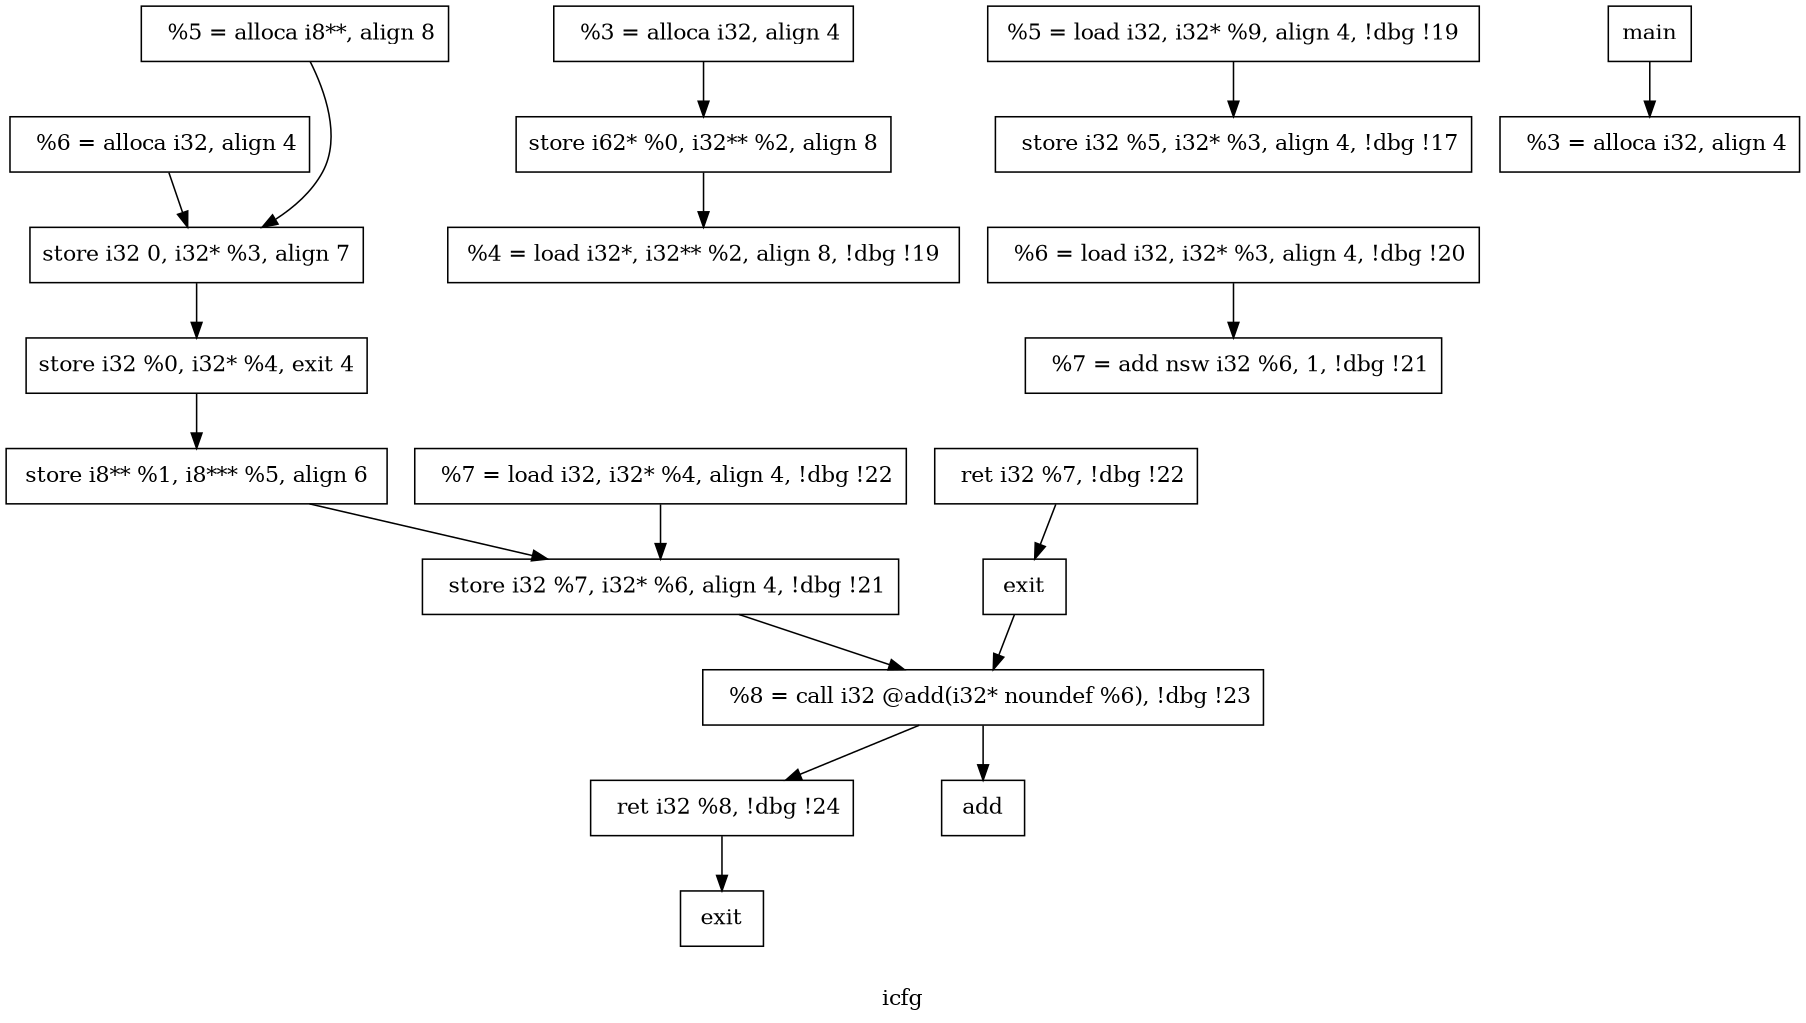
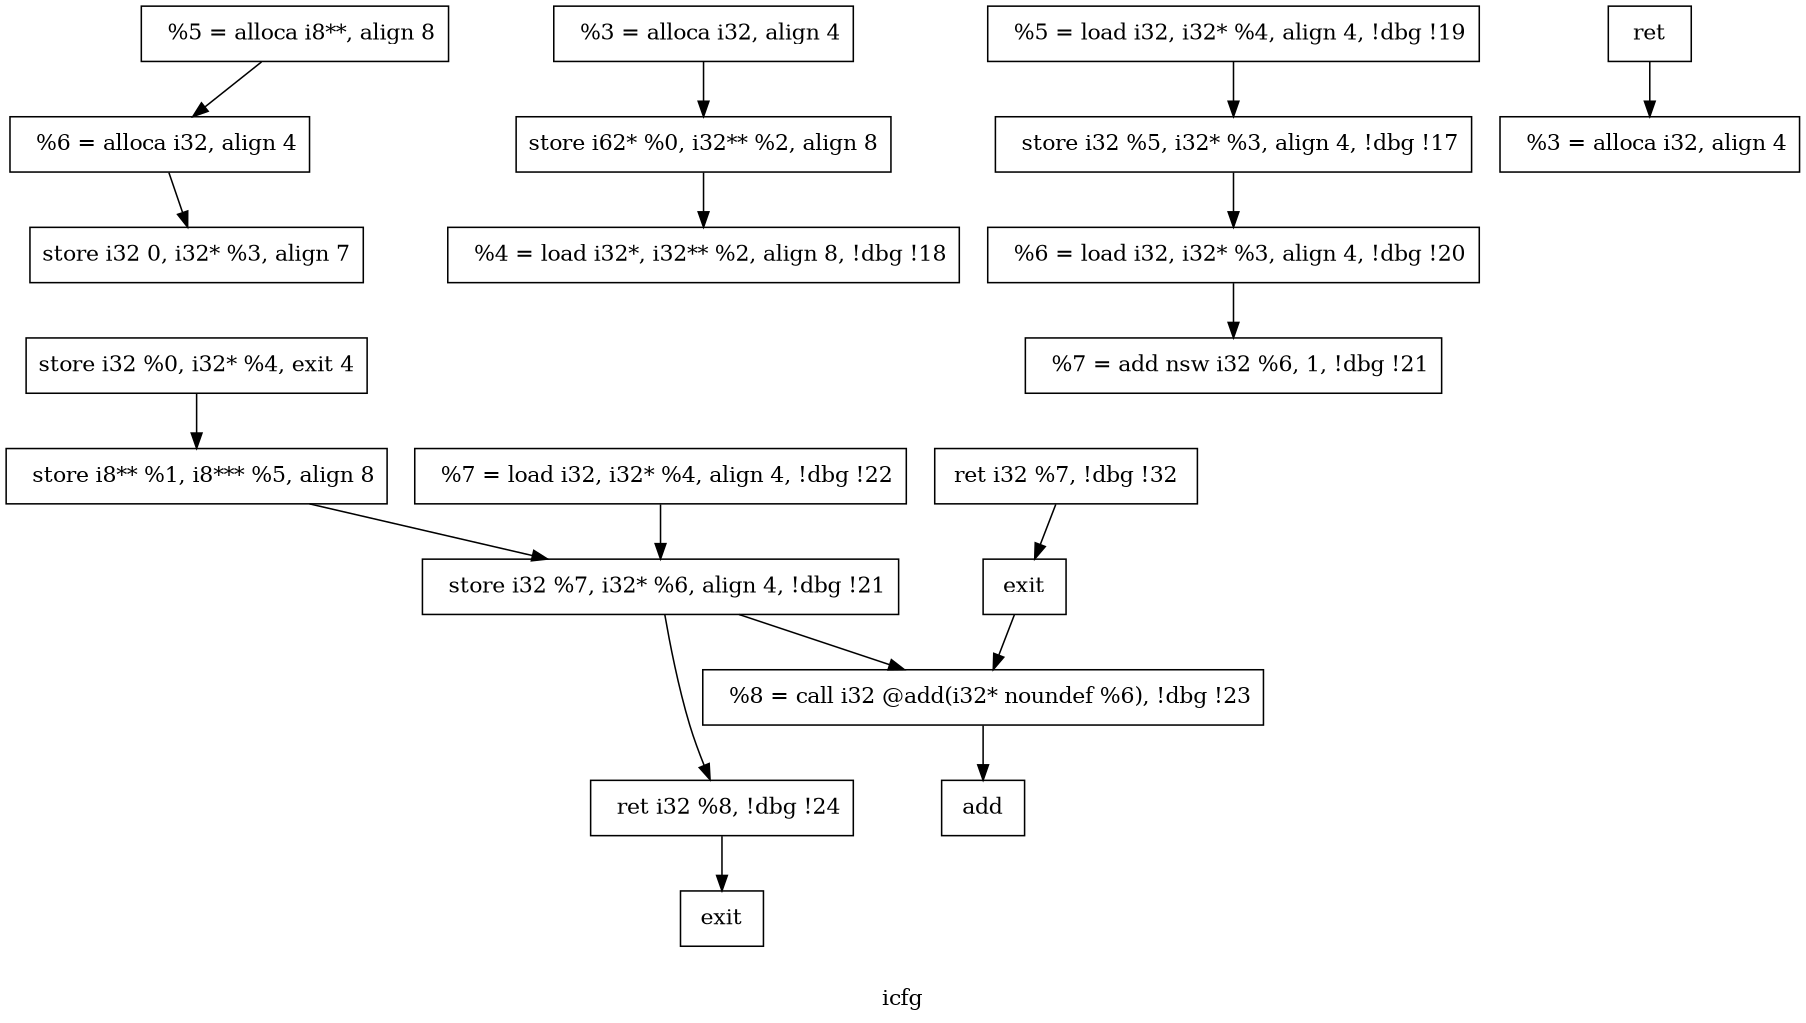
node "%5 = load i32, i32* %9, align 4, !dbg !19": label "%5 = load i32, i32* %9, align 4, !dbg !19" -> "%5 = load i32, i32* %4, align 4, !dbg !19"
node "main": label "main" -> "ret"
edge "%5 = alloca i8**, align 8" -> "store i32 0, i32* %3, align 7": now "%5 = alloca i8**, align 8" -> "%6 = alloca i32, align 4"
edge "store i32 %5, i32* %3, align 4, !dbg !17" -> "%6 = load i32, i32* %3, align 4, !dbg !20": added
node "%4 = load i32*, i32** %2, align 8, !dbg !19": label "%4 = load i32*, i32** %2, align 8, !dbg !19" -> "%4 = load i32*, i32** %2, align 8, !dbg !18"
edge "store i32 0, i32* %3, align 7" -> "store i32 %0, i32* %4, exit 4": removed
node "store i8** %1, i8*** %5, align 6": label "store i8** %1, i8*** %5, align 6" -> "store i8** %1, i8*** %5, align 8"
node "ret i32 %7, !dbg !22": label "ret i32 %7, !dbg !22" -> "ret i32 %7, !dbg !32"
edge "%8 = call i32 @add(i32* noundef %6), !dbg !23" -> "ret i32 %8, !dbg !24": now "store i32 %7, i32* %6, align 4, !dbg !21" -> "ret i32 %8, !dbg !24"
